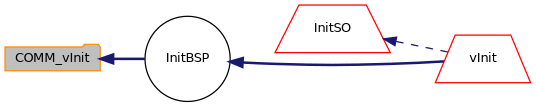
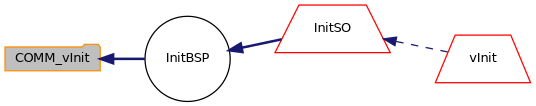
edge "vInit" -> "InitBSP": now "InitSO" -> "InitBSP"
